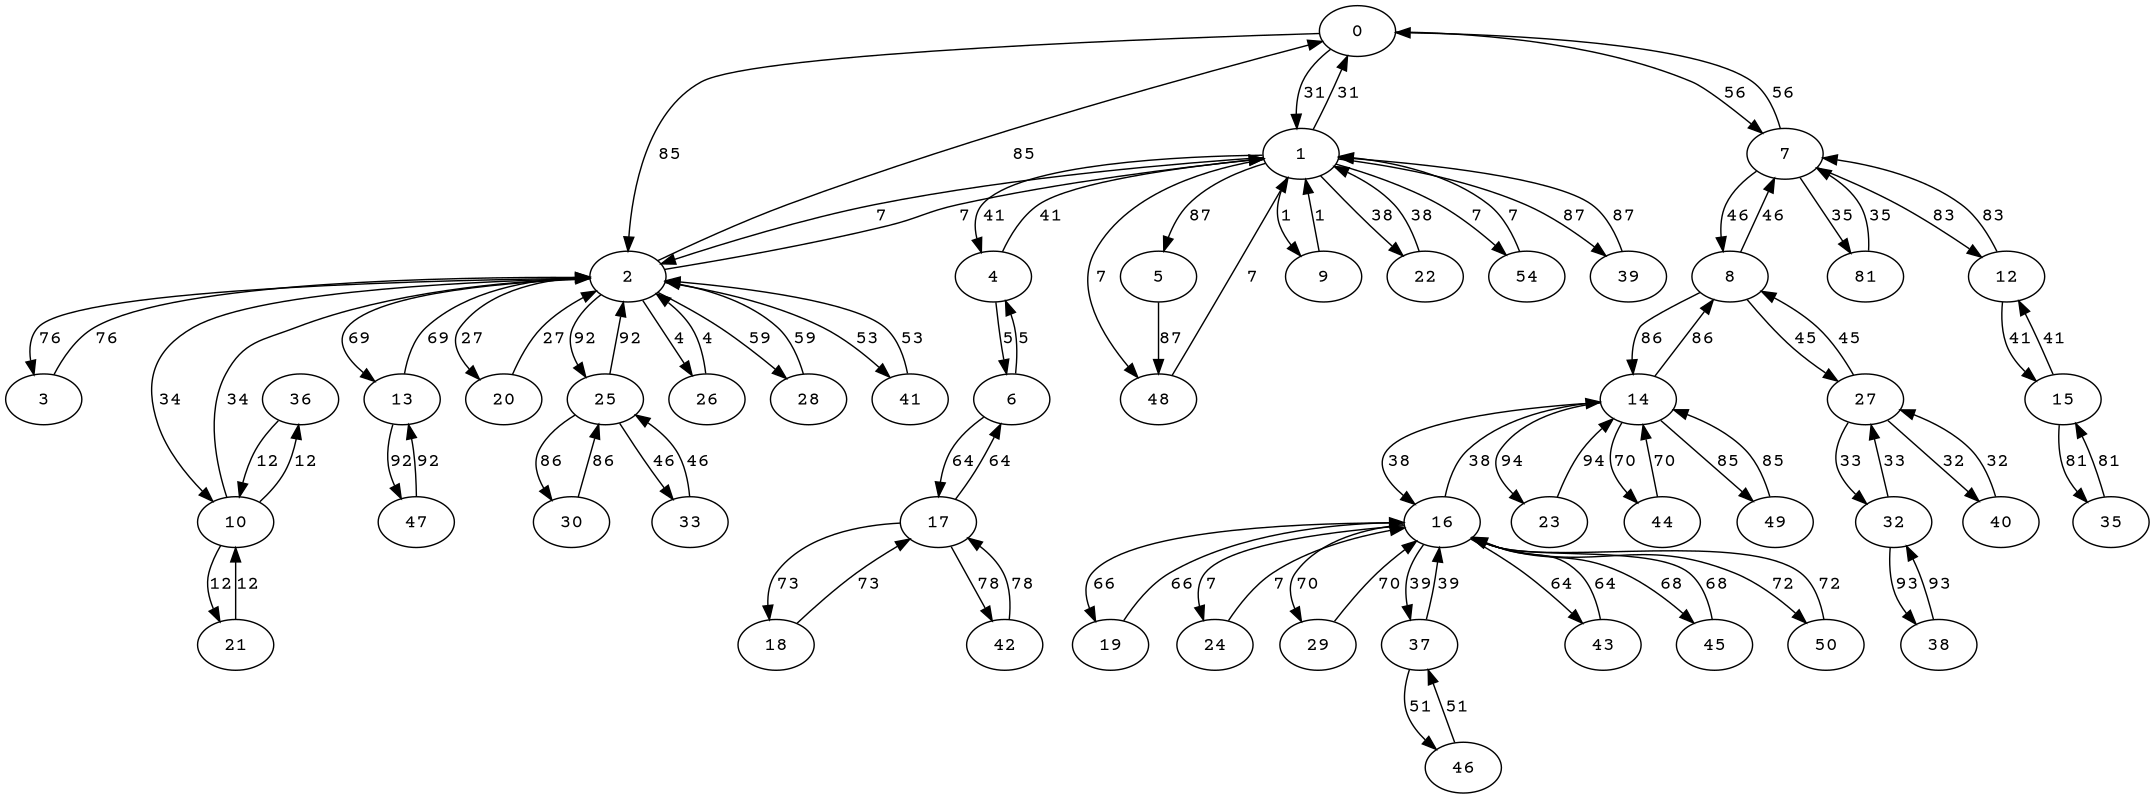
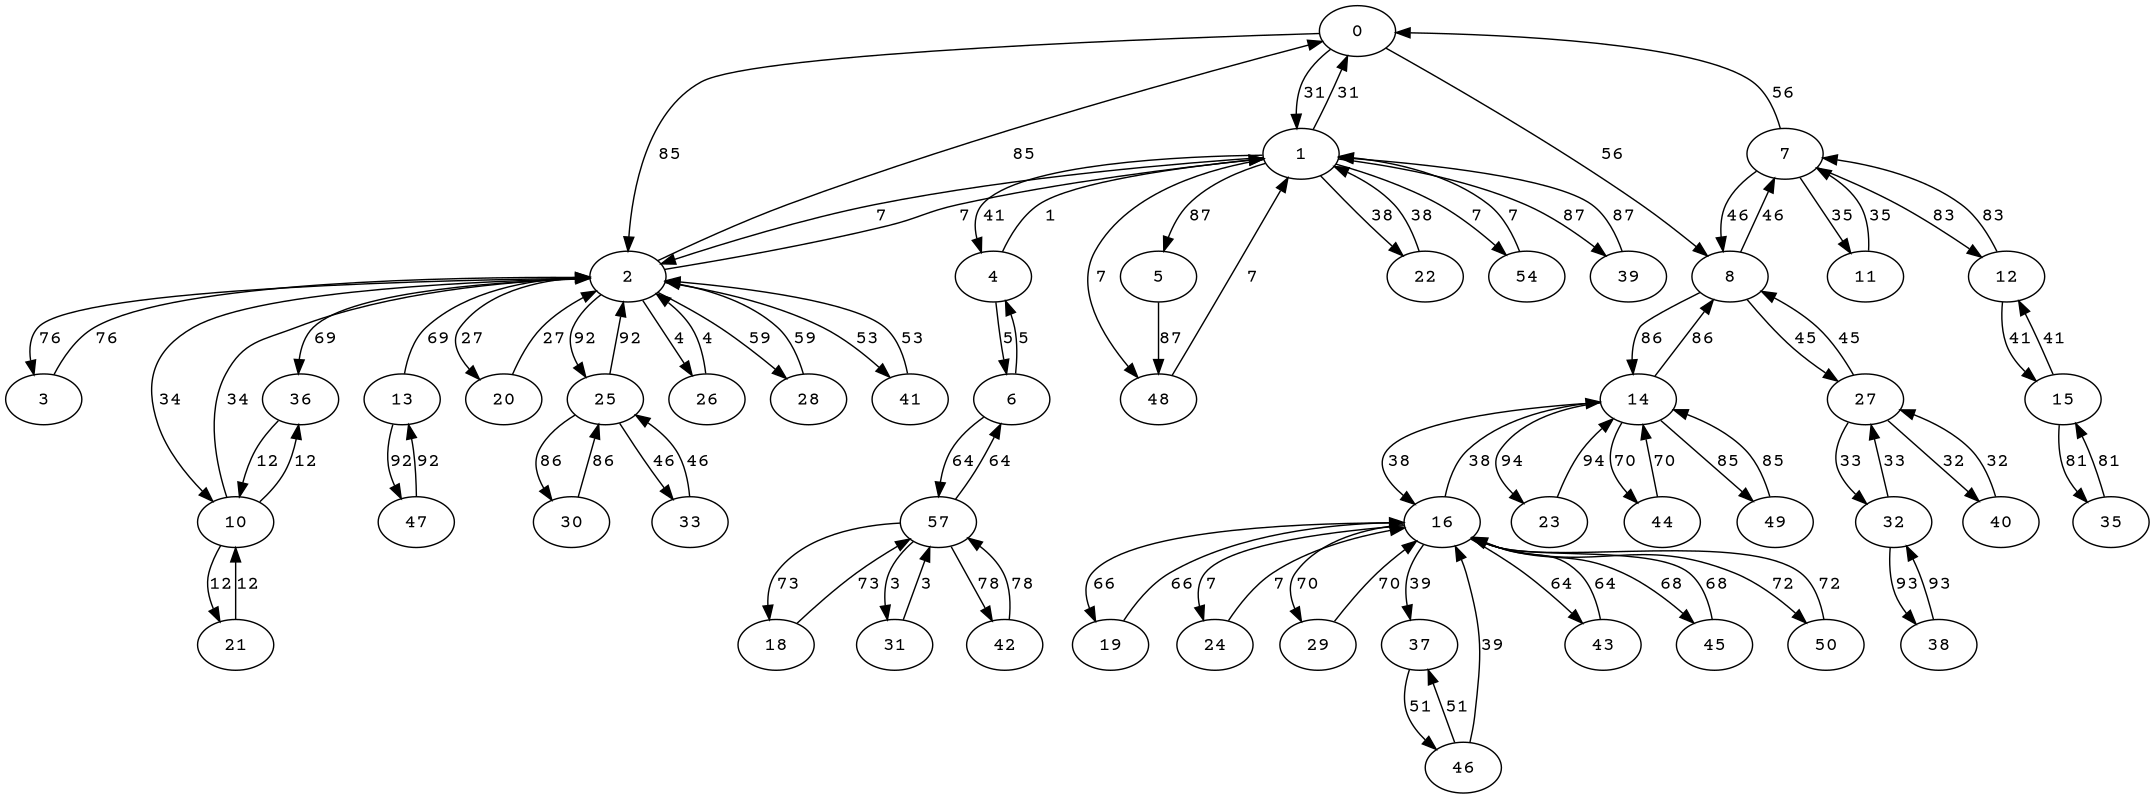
edge "0" -> "7": now "0" -> "8"
edge "4" -> "1": label "41" -> "1"
node "9": removed
node "81": label "81" -> "11"
edge "2" -> "13": now "2" -> "36"
node "17": label "17" -> "57"
edge "37" -> "16": now "46" -> "16"
node "31": added
